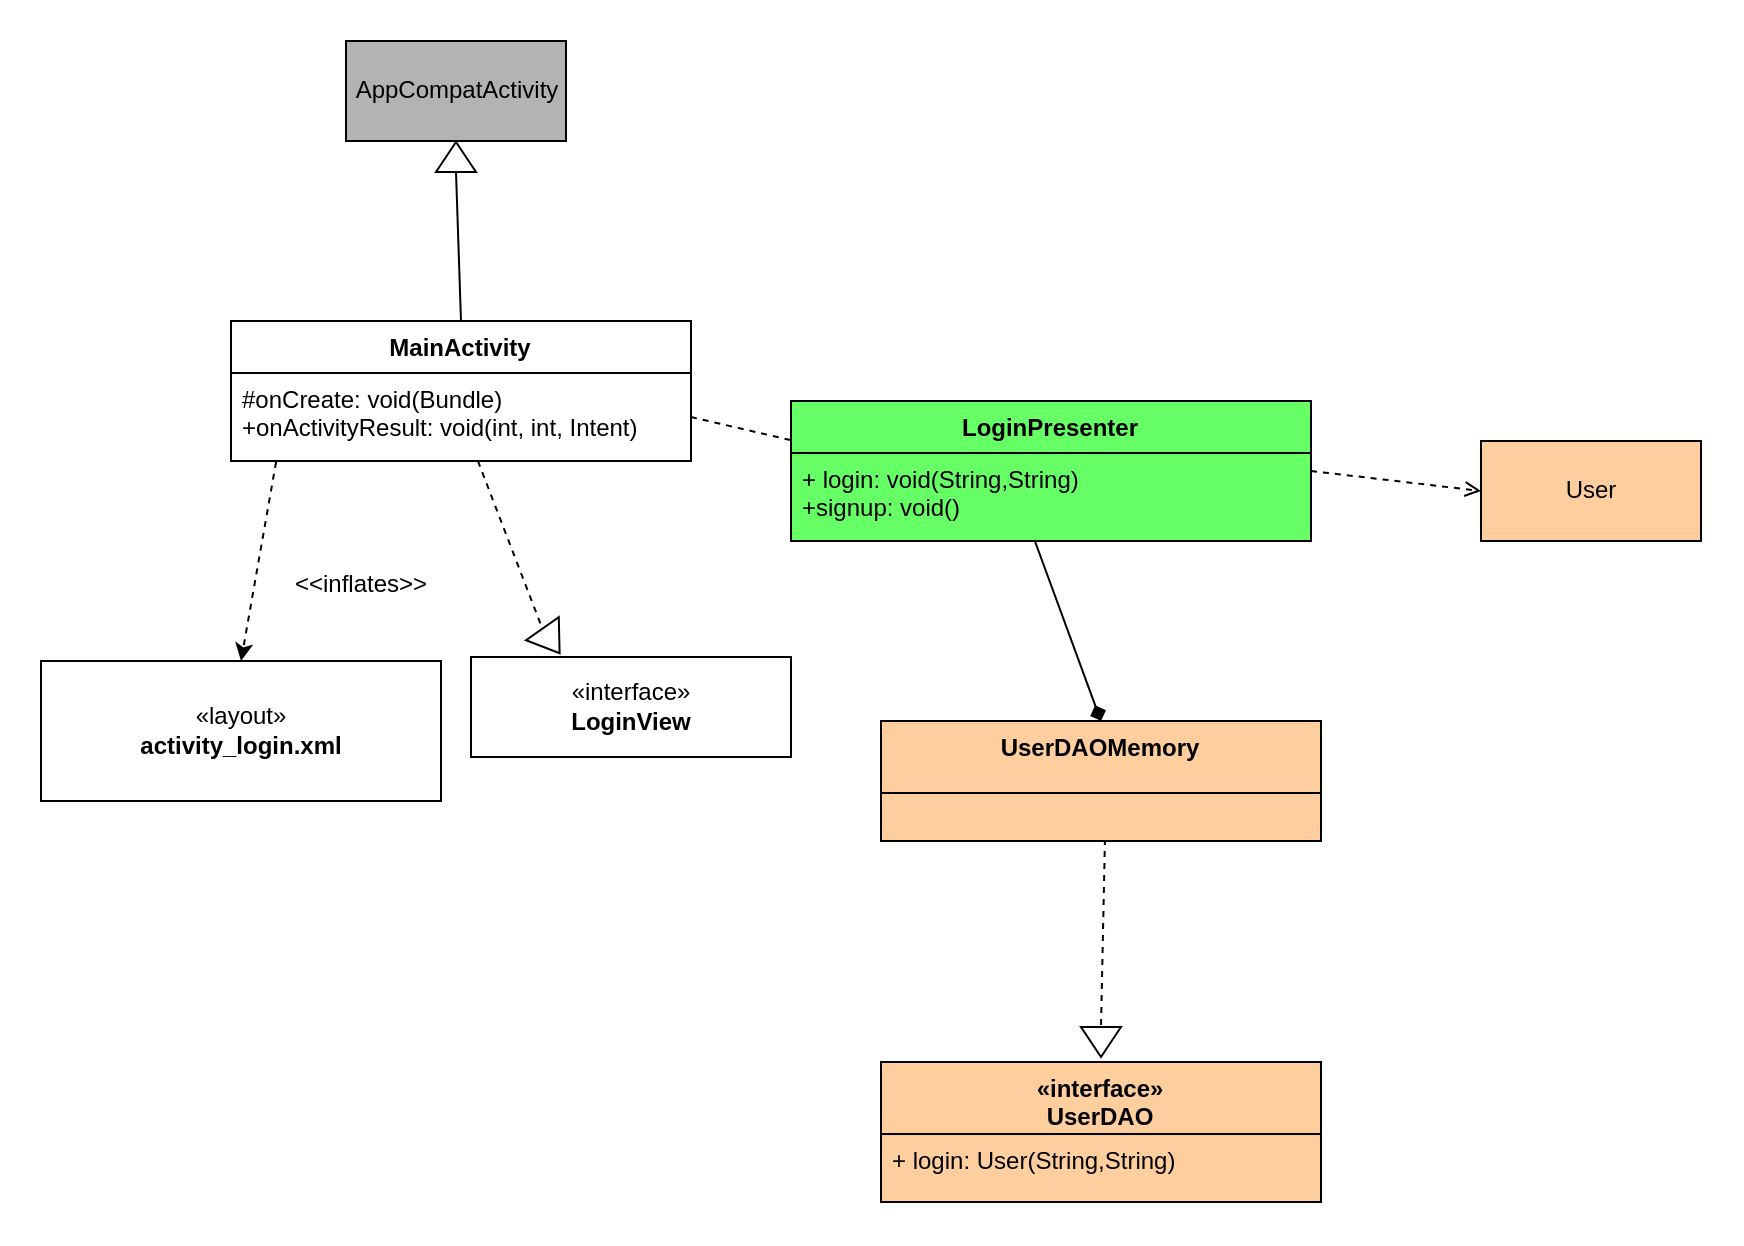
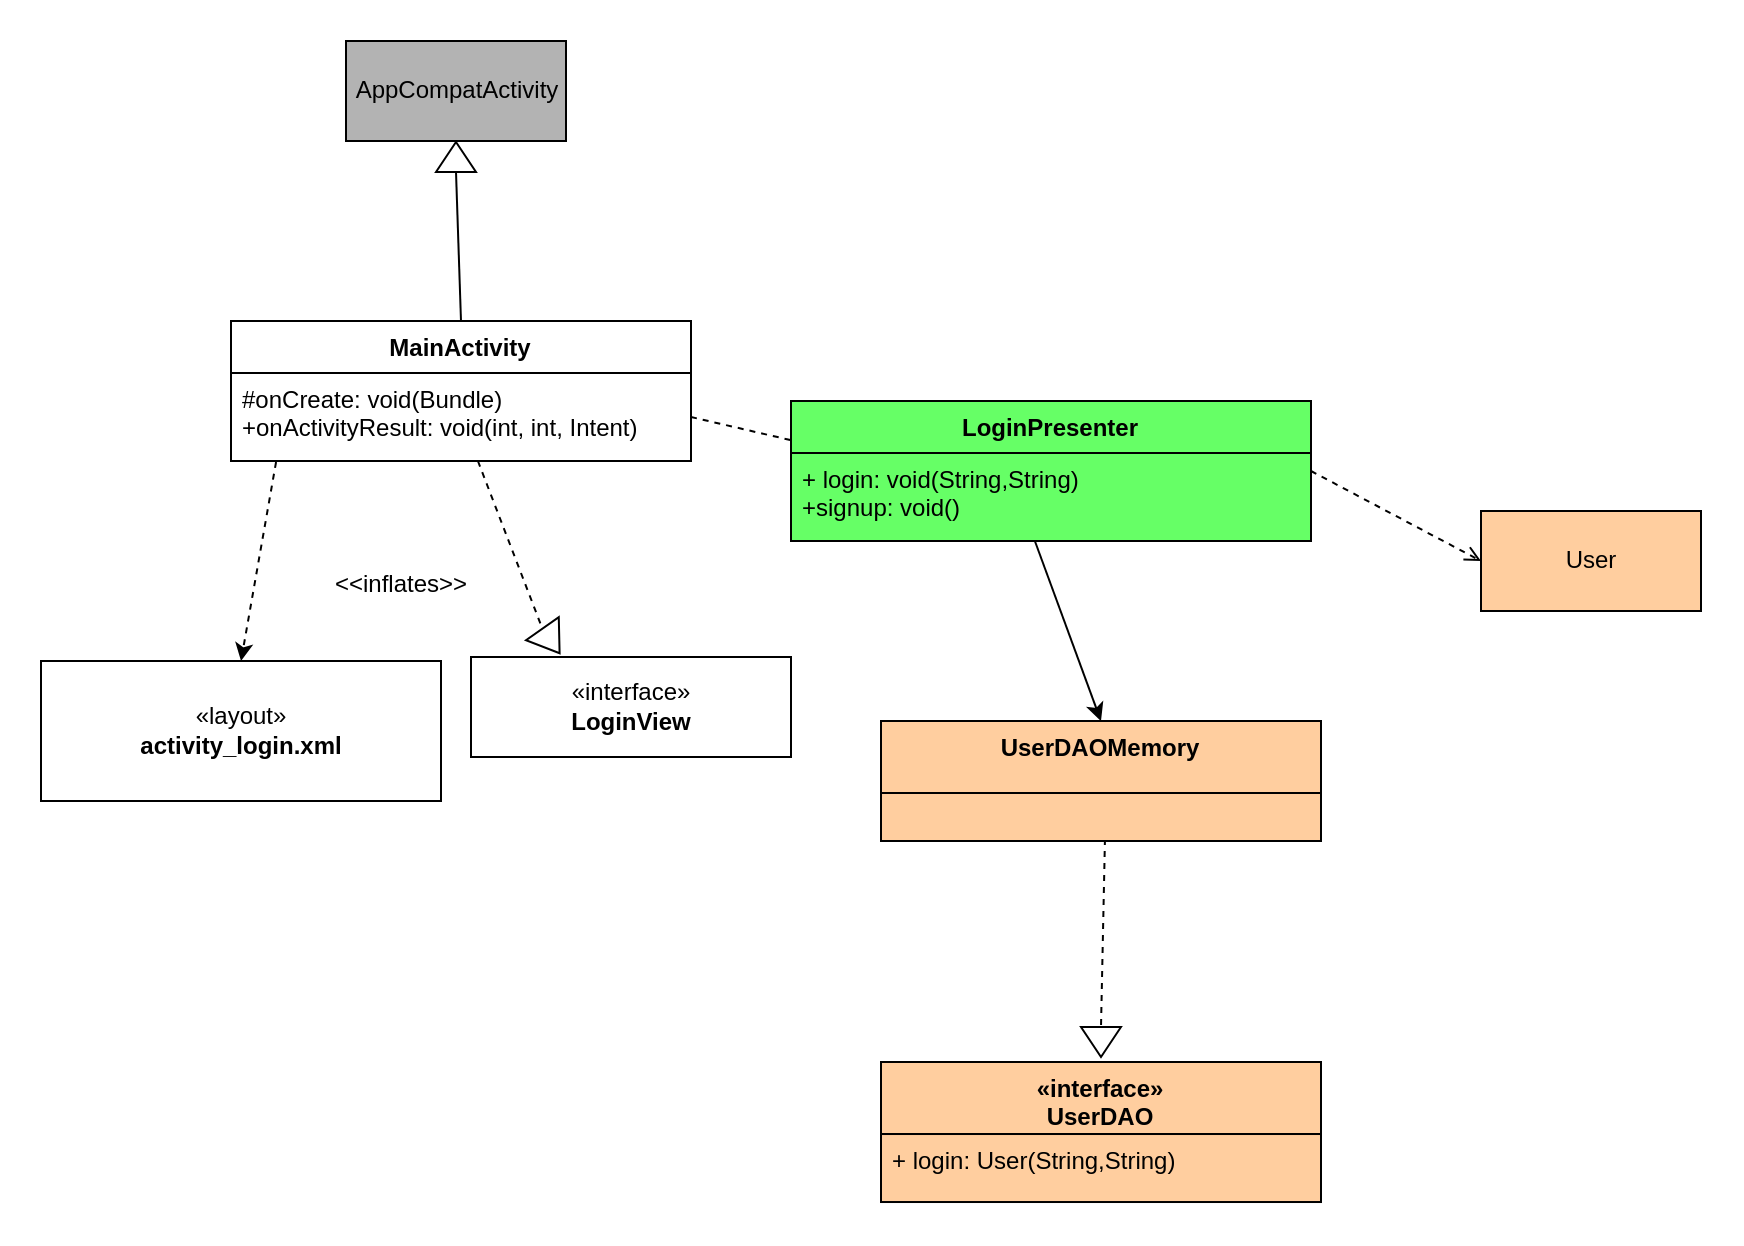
node "User": moved (1591, 491) -> (1591, 561)
node "<<inflates>>": moved (361, 585) -> (401, 585)
edge "+ login: void(String,String) +signup: void()" -> "UserDAOMemory": arrowhead diamond -> classic
